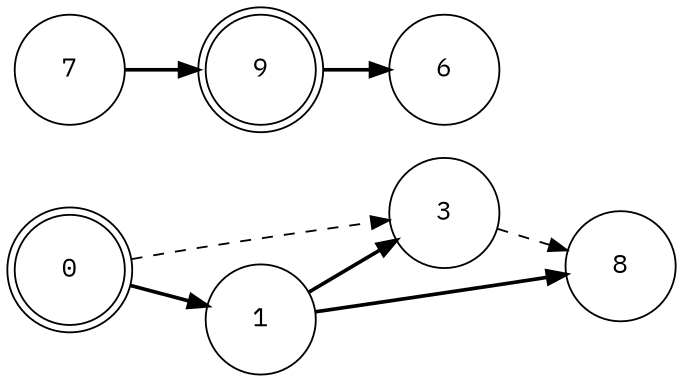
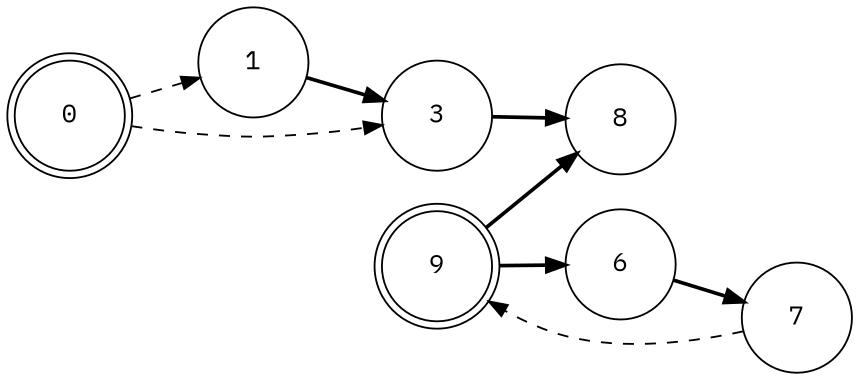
edge "7" -> "9": style bold -> dashed
edge "3" -> "8": style dashed -> bold
edge "6" -> "7": added
edge "0" -> "1": style bold -> dashed
edge "1" -> "8": now "9" -> "8"
